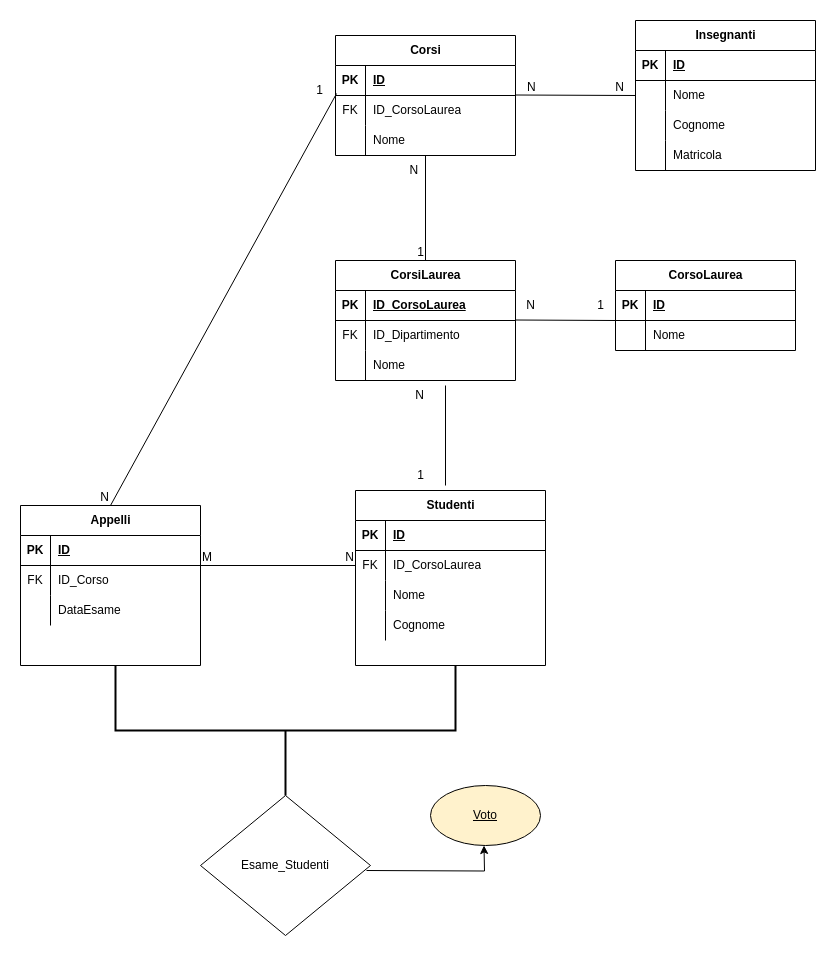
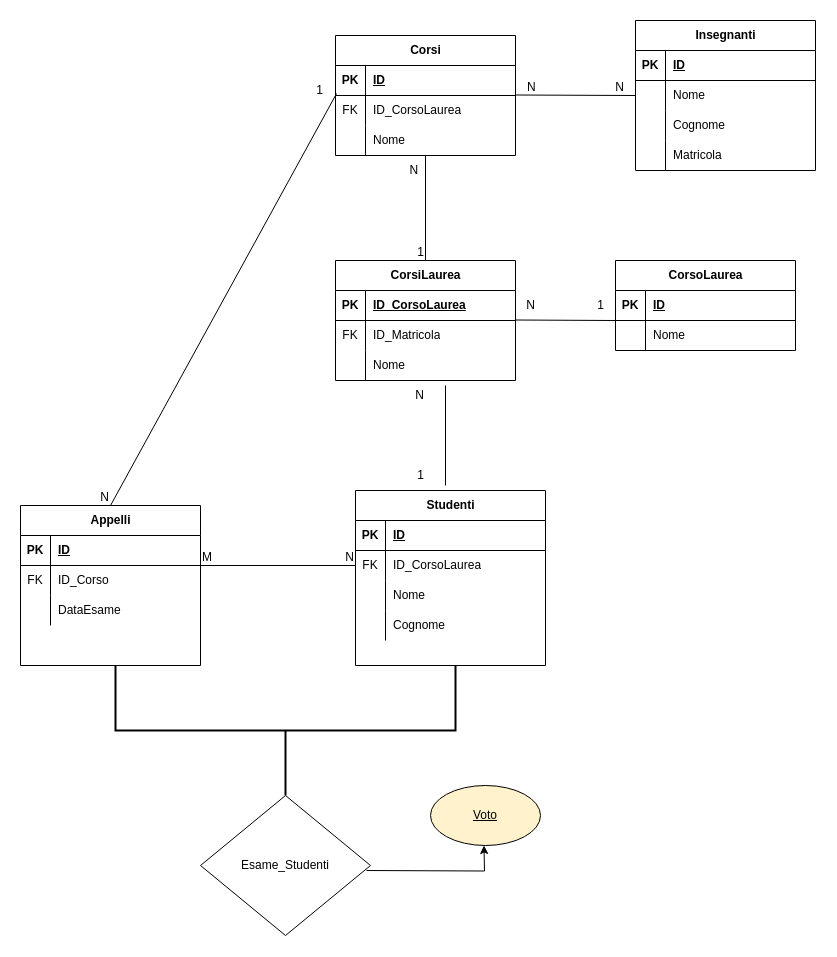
node "ID_Dipartimento": label "ID_Dipartimento" -> "ID_Matricola"
